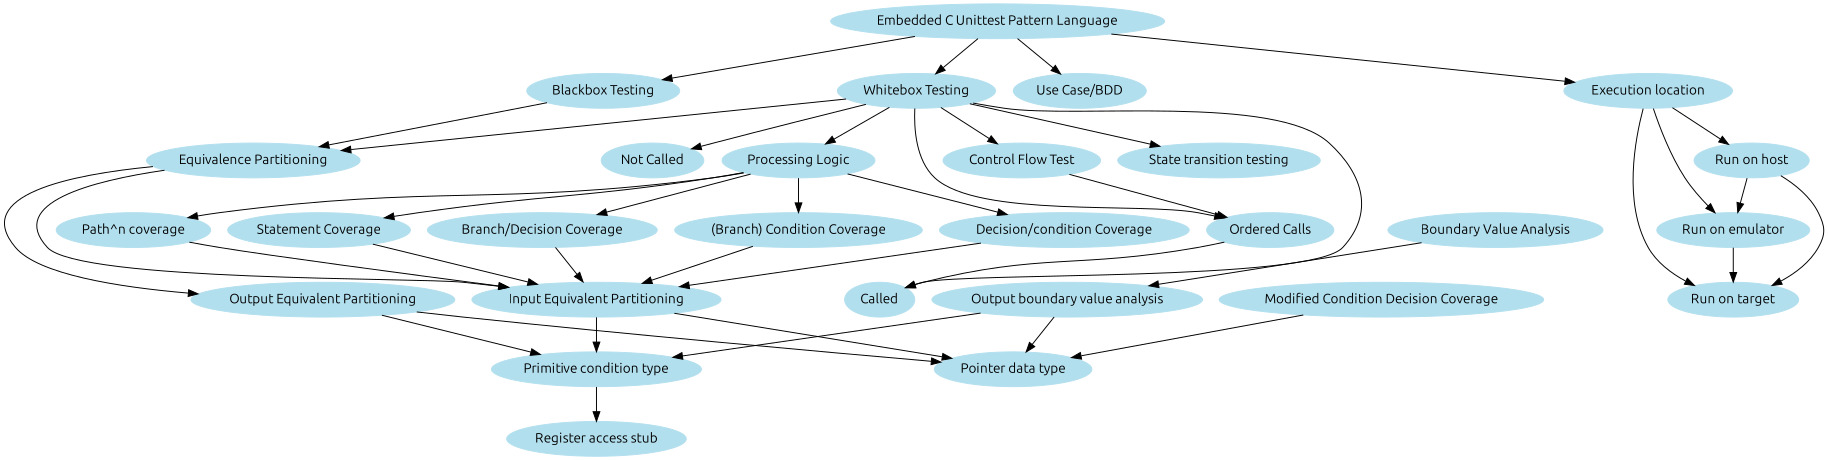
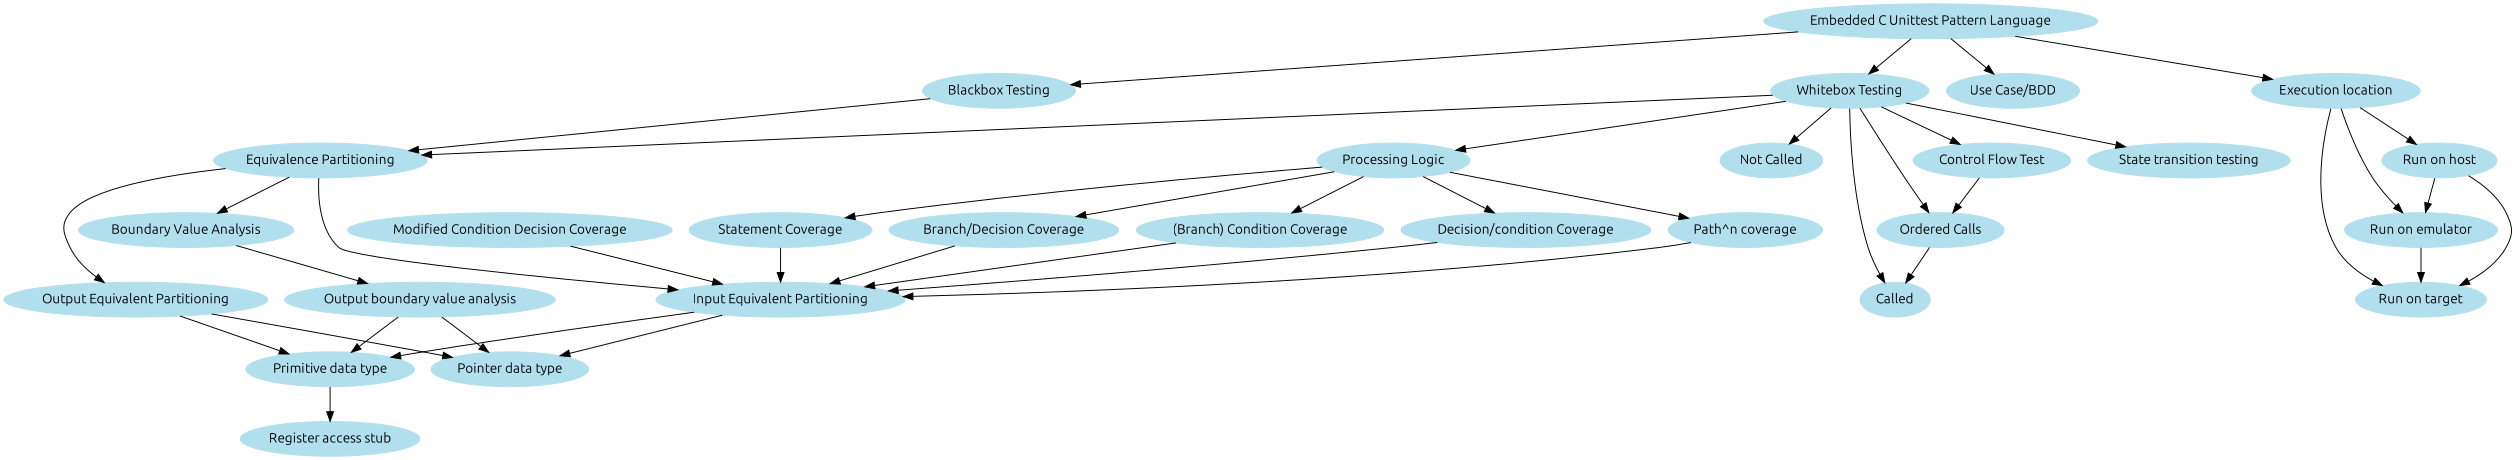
edge "Equivalence Partitioning" -> "Boundary Value Analysis": added
edge "Modified Condition Decision Coverage" -> "Pointer data type": now "Modified Condition Decision Coverage" -> "Input Equivalent Partitioning"
node "Primitive condition type": label "Primitive condition type" -> "Primitive data type"
